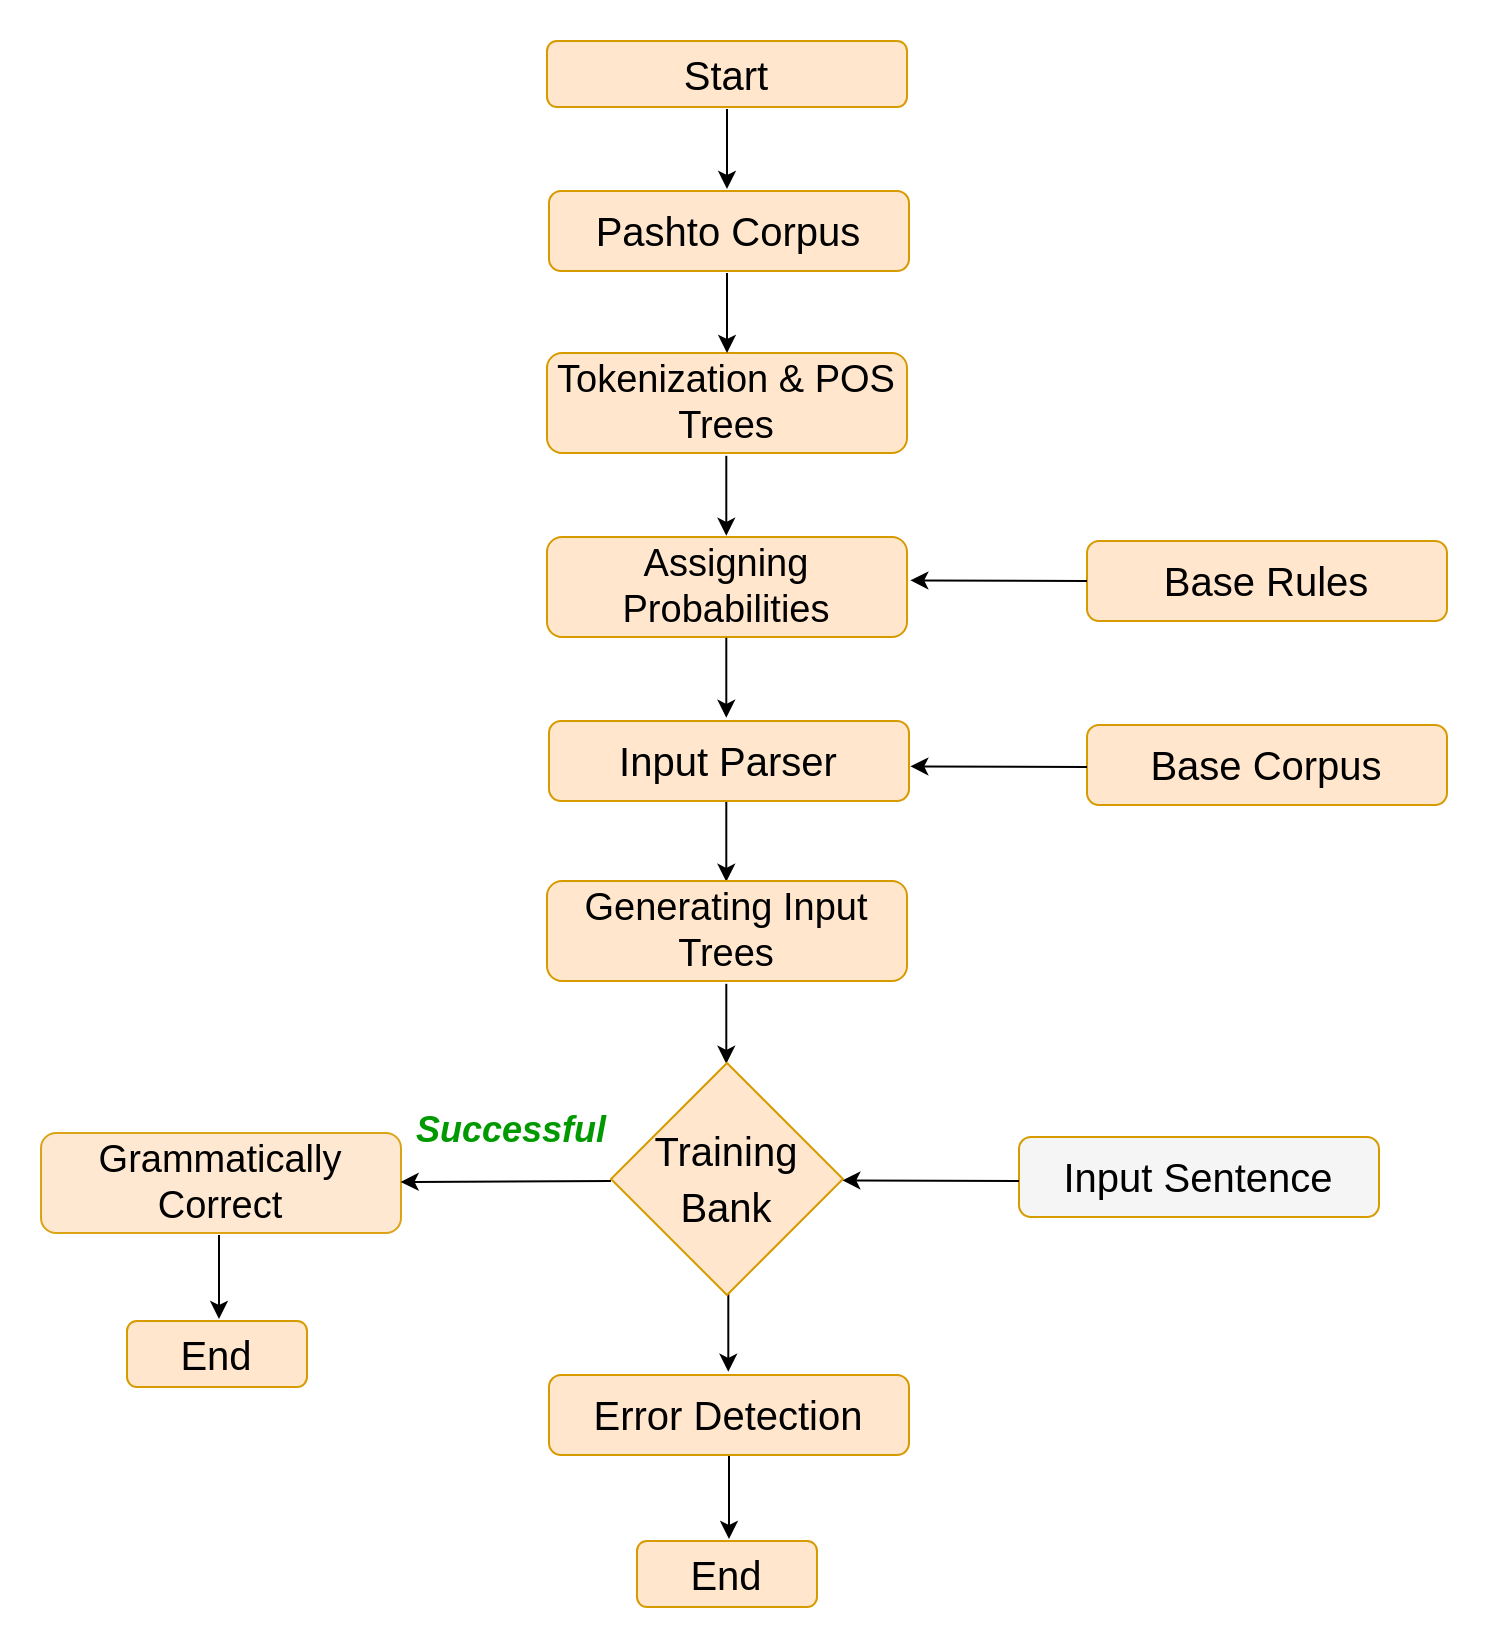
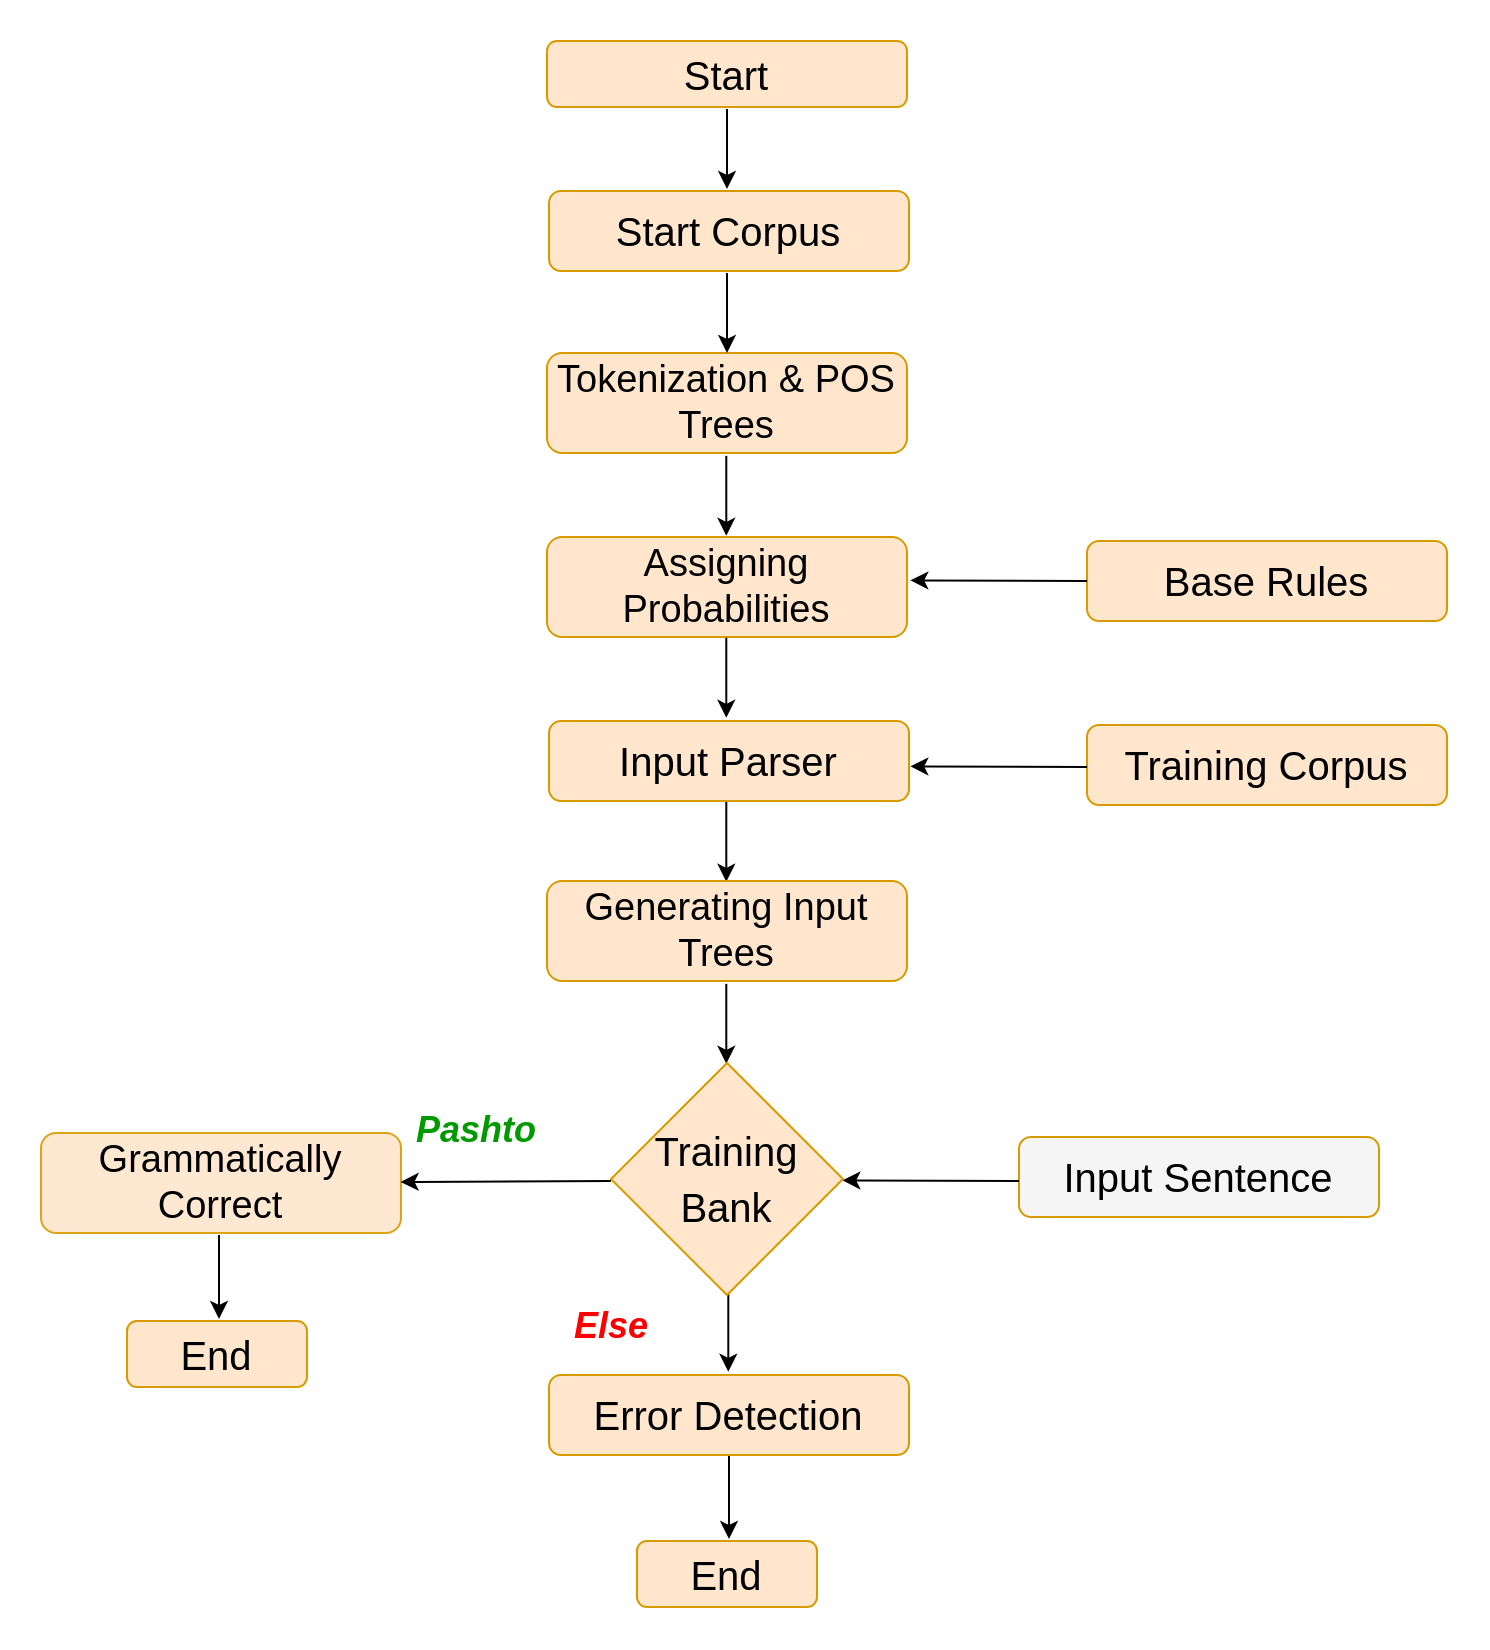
node "Pashto Corpus": label "Pashto Corpus" -> "Start Corpus"
node "Base Corpus": label "Base Corpus" -> "Training Corpus"
node "Successful": label "Successful" -> "Pashto"
node "Else": added
